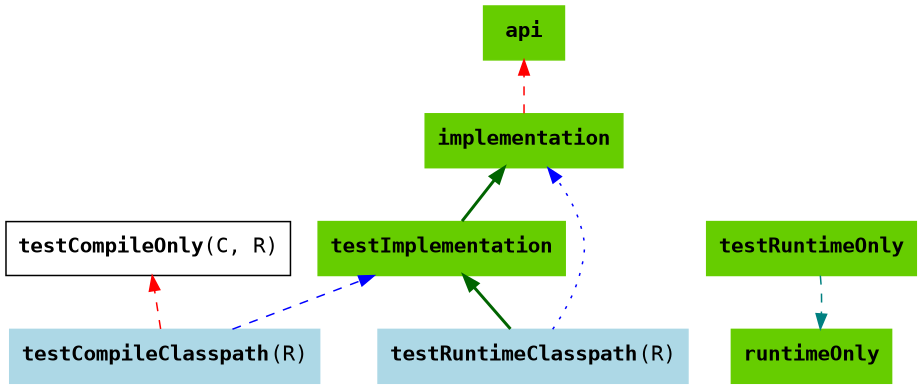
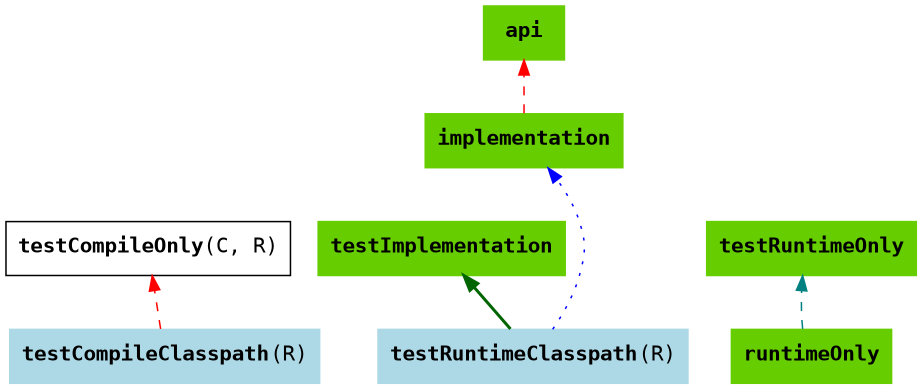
edge "testImplementation" -> "implementation": removed
edge "testRuntimeOnly" -> "runtimeOnly": reversed
edge "testCompileClasspath" -> "testImplementation": removed
